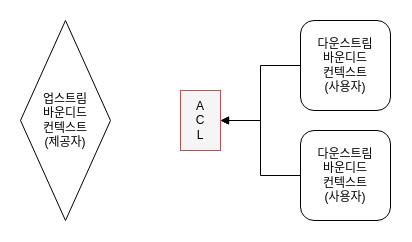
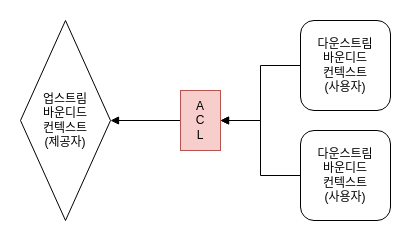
edge "A C L" -> "업스트림 바운디드 컨텍스트 (제공자)": added
node "A C L": fillcolor #f5f5f5 -> #f8cecc
